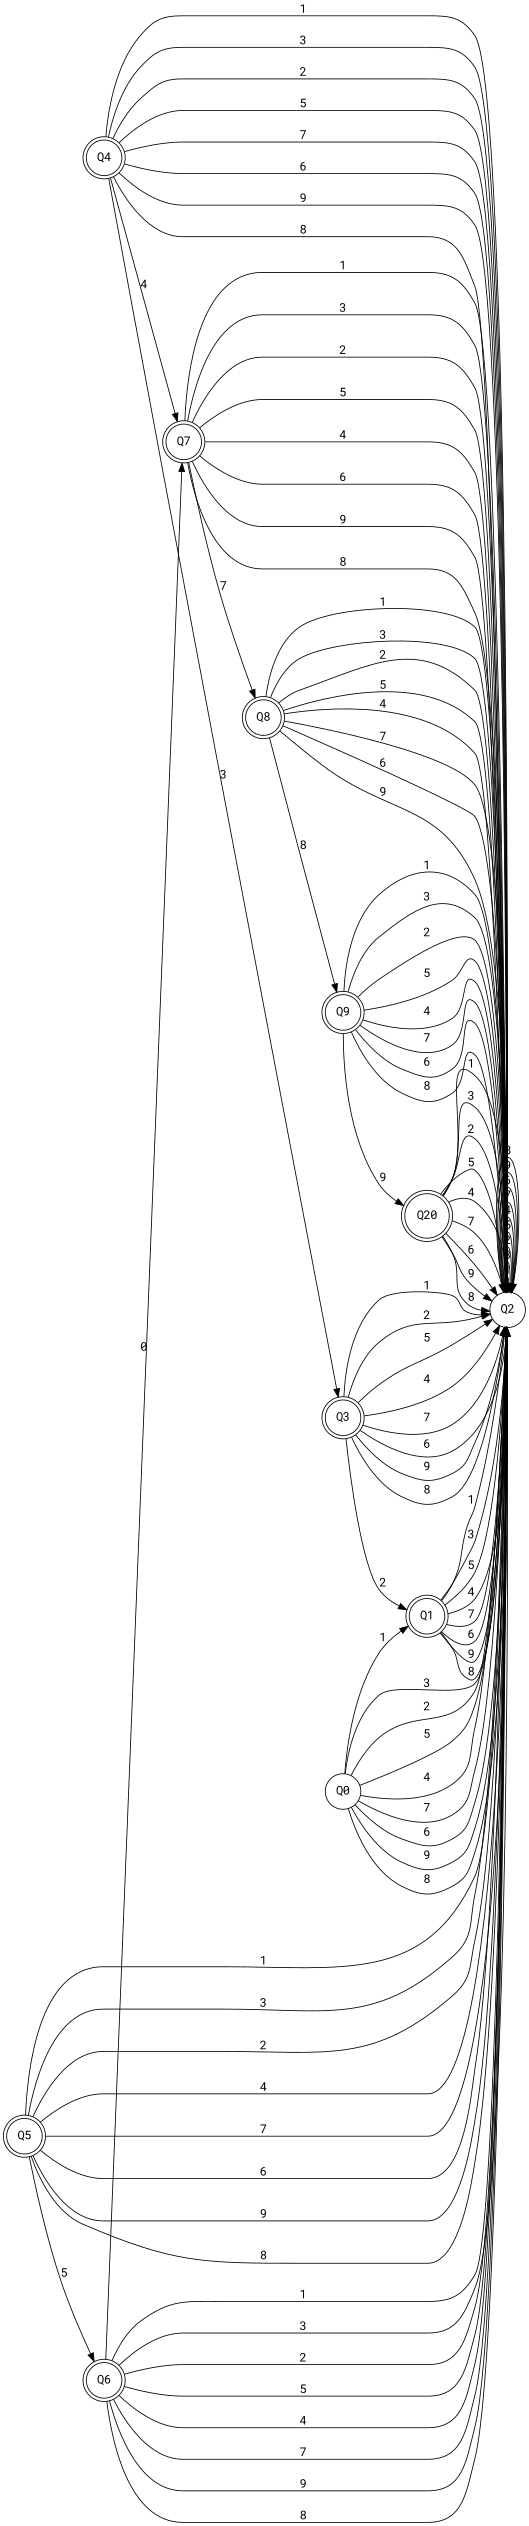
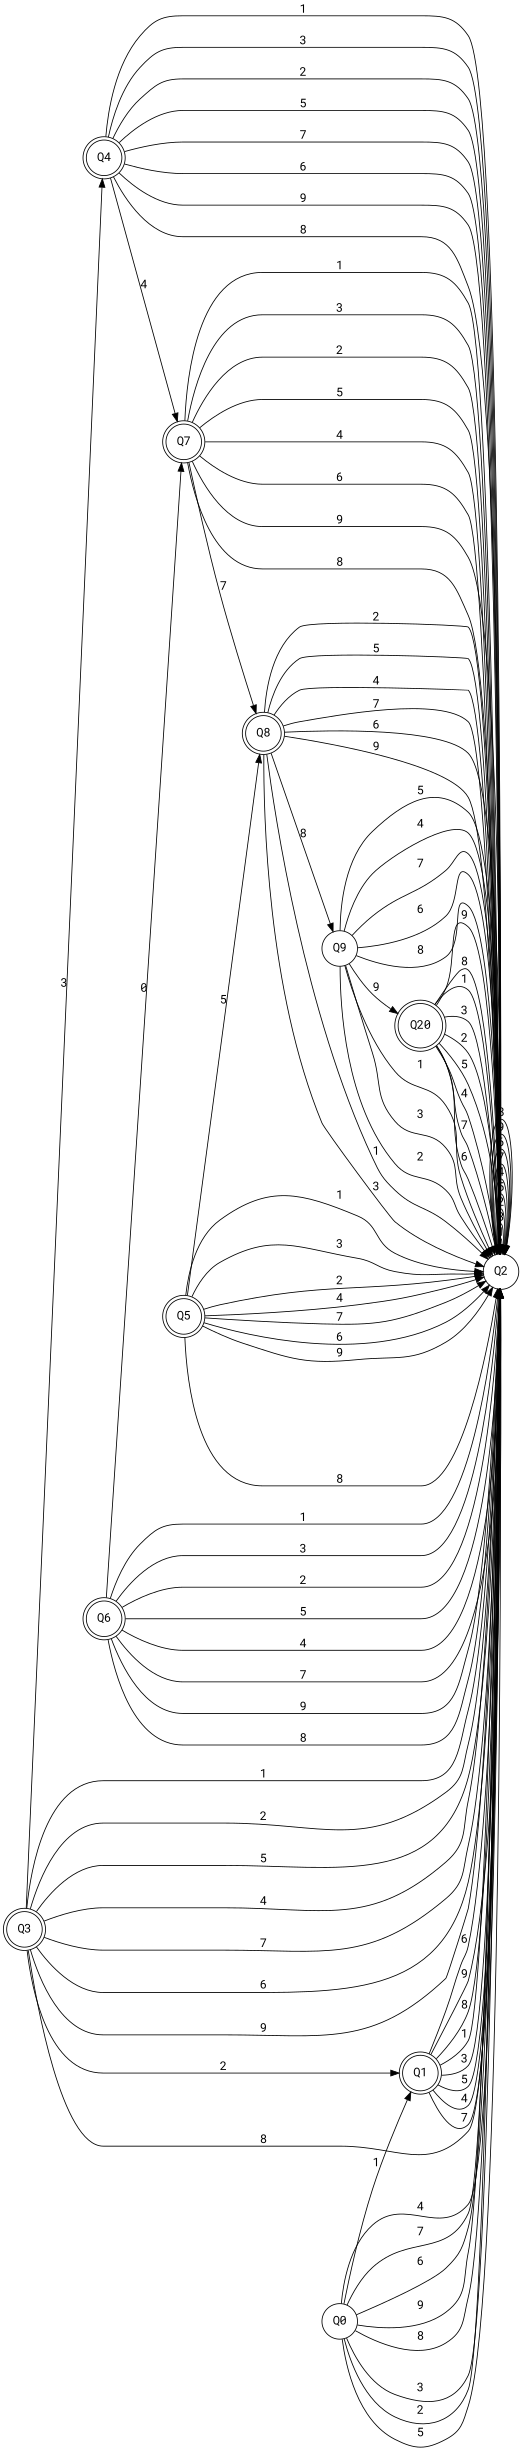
edge "Q4" -> "Q3": reversed
node "Q9": shape doublecircle -> circle
edge "Q5" -> "Q6": now "Q5" -> "Q8"
